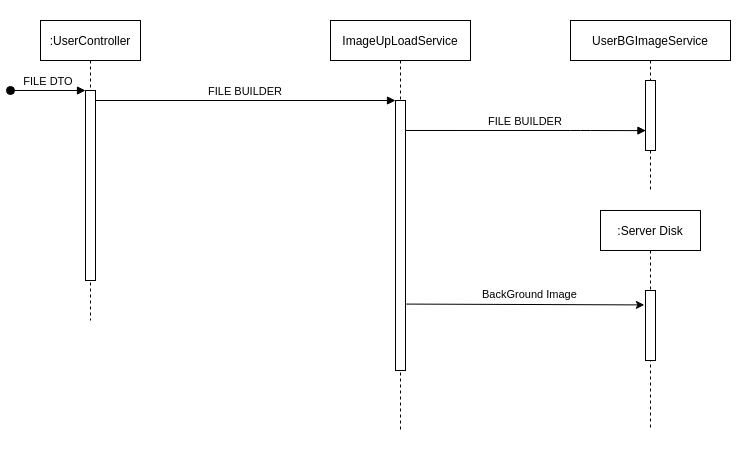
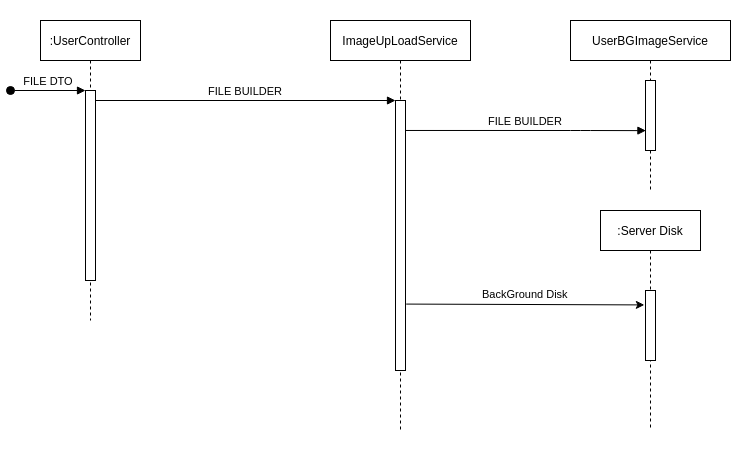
node "BackGround Image": label "BackGround Image" -> "BackGround Disk"
